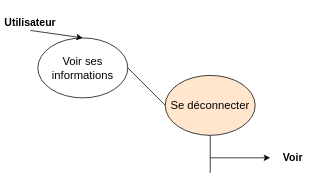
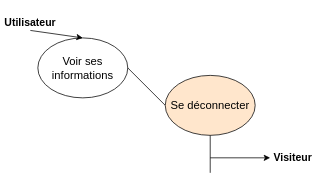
node "Voir": label "Voir" -> "Visiteur"
